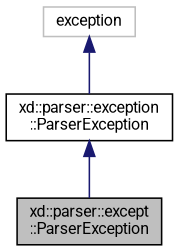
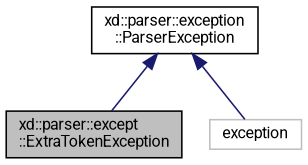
edge "xd::parser::exception ::ParserException" -> "exception": reversed
node "xd::parser::except ::ParserException": label "xd::parser::except ::ParserException" -> "xd::parser::except ::ExtraTokenException"
